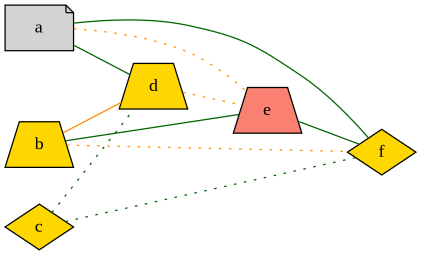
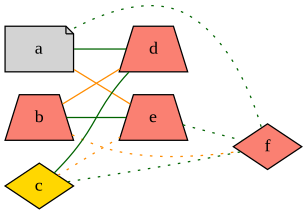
edge "a" -- "f": style solid -> dotted
edge "a" -- "e": style dotted -> solid
node "d": fillcolor gold -> salmon
edge "d" -- "e": now "c" -- "e"
edge "e" -- "f": style solid -> dotted
node "b": fillcolor gold -> salmon
node "f": fillcolor gold -> salmon
edge "d" -- "c": style dotted -> solid
